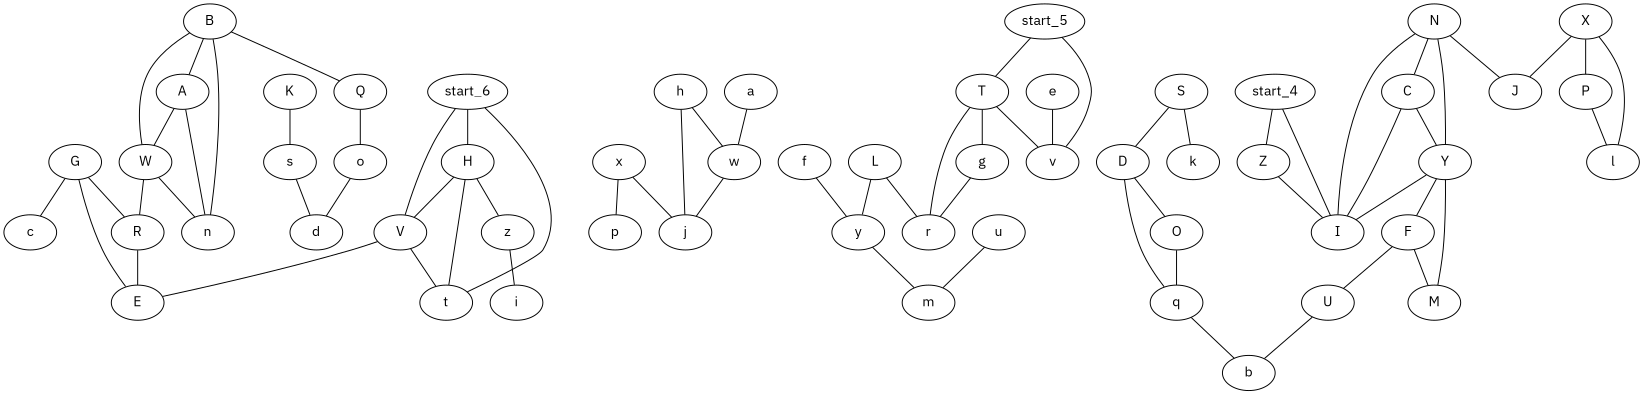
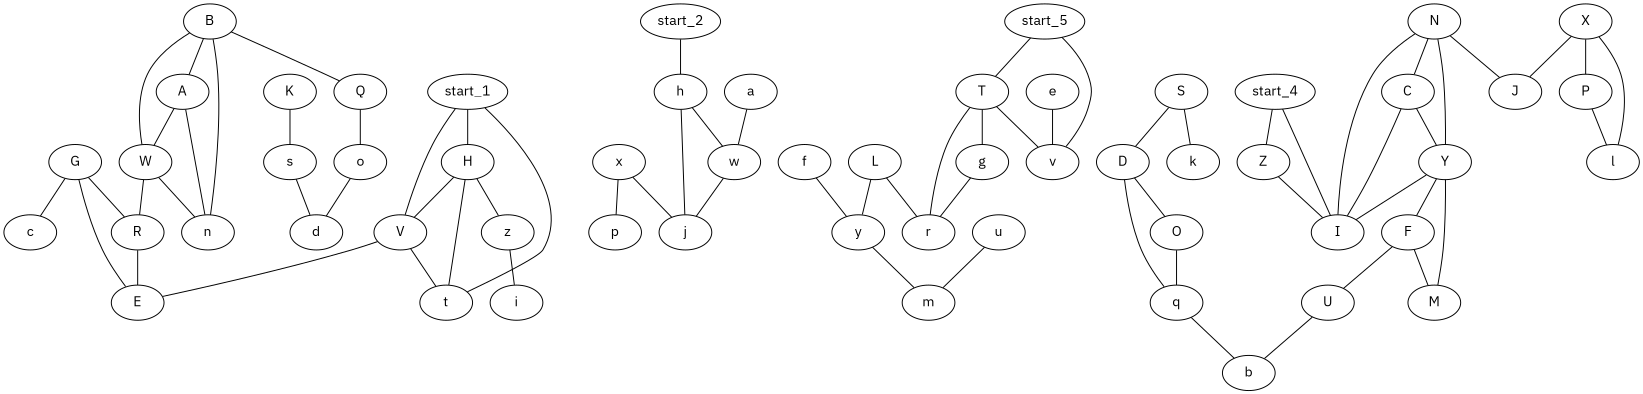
node "start_2": added
node "start_6": label "start_6" -> "start_1"
